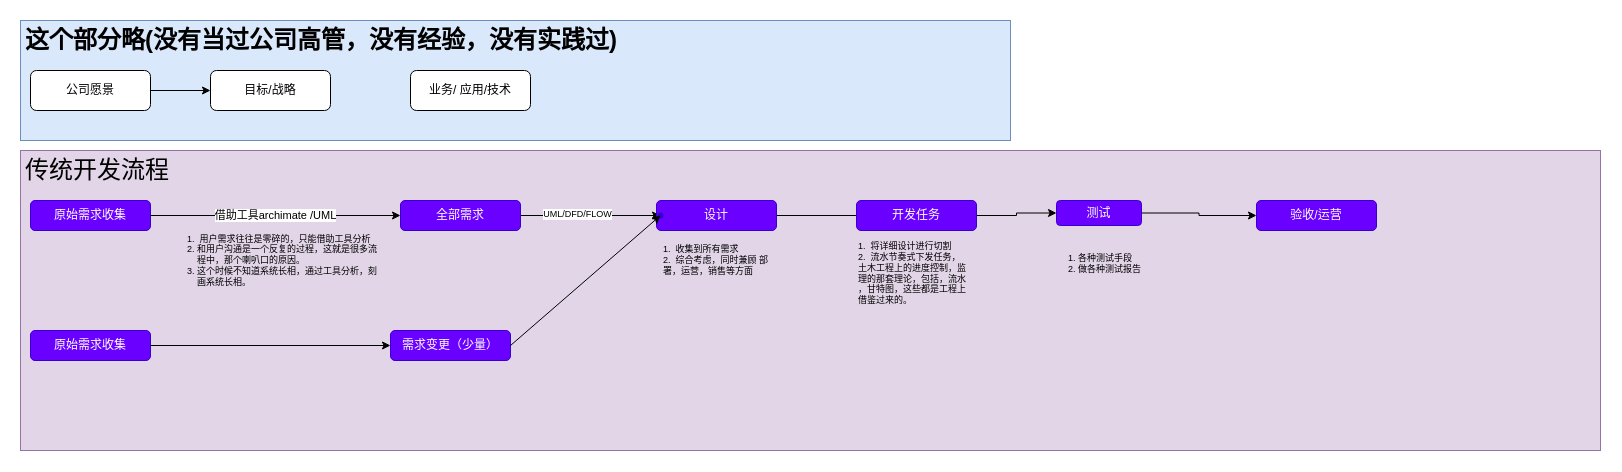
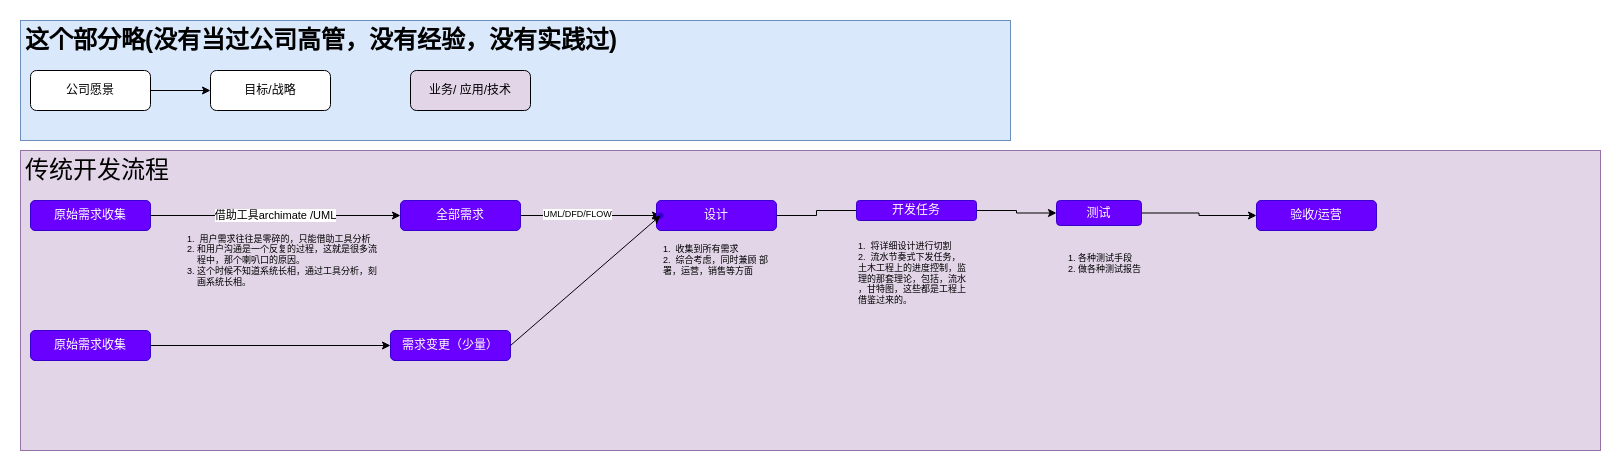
node "业务/ 应用/技术": fillcolor #ffffff -> #e1d5e7
node "开发任务": size 120x30 -> 120x20
